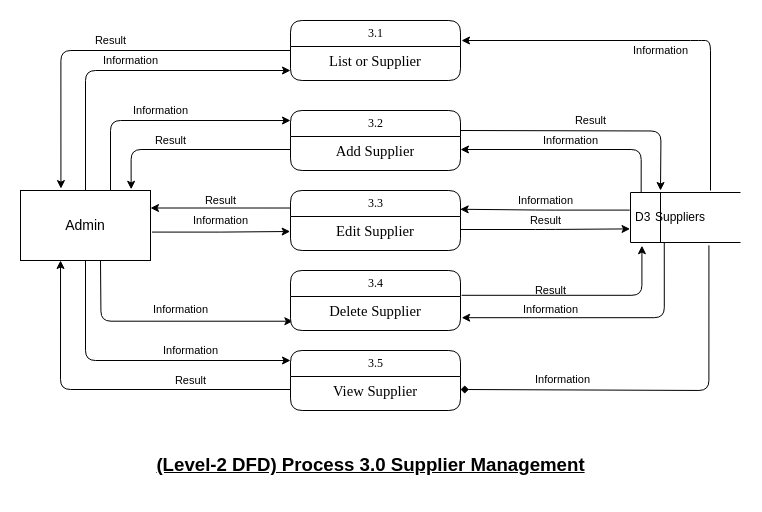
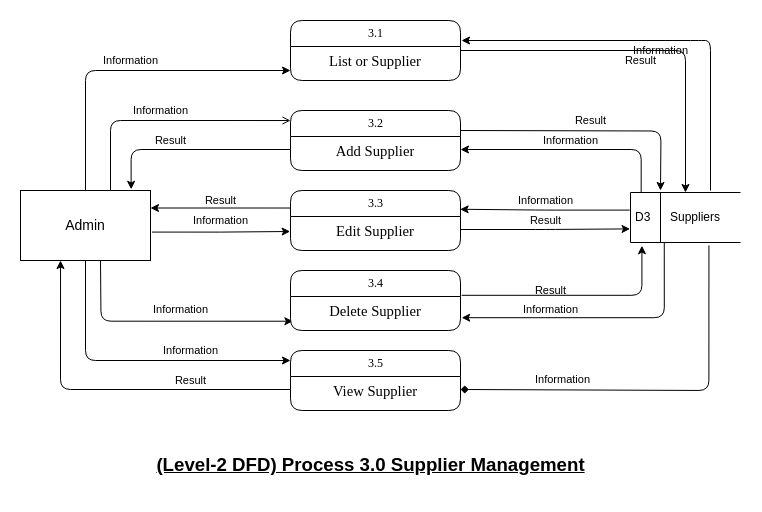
edge "3.1" -> "Admin": now "3.1" -> "D3"
edge "Admin" -> "3.2": arrowhead classic -> open
node "Suppliers": moved (681, 218) -> (696, 218)
